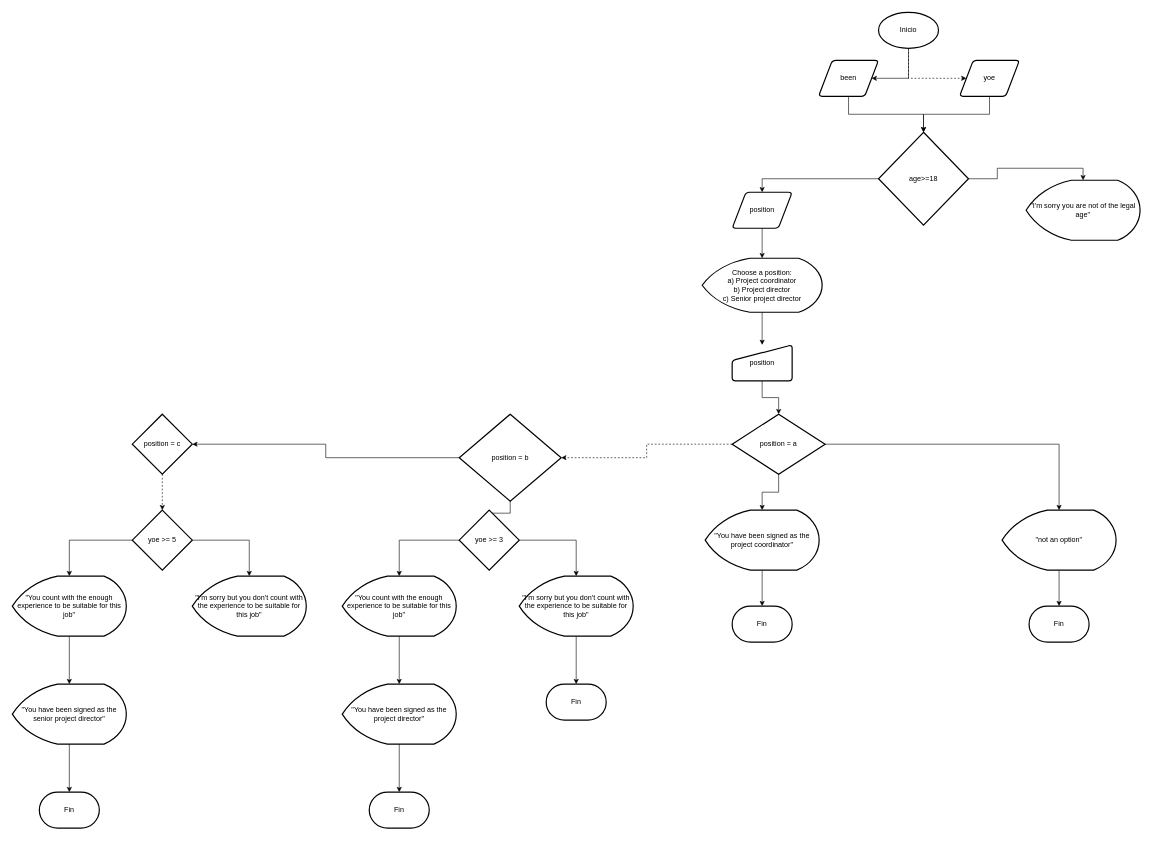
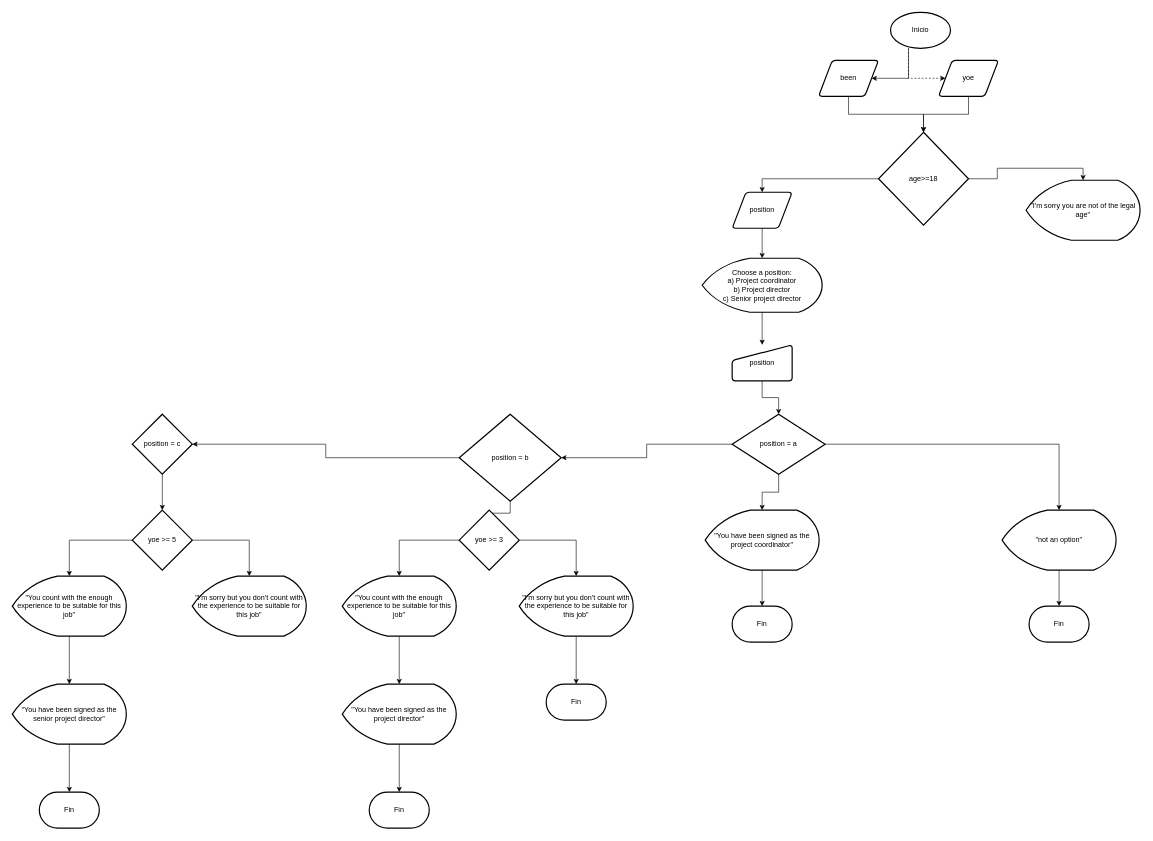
node "Inicio": moved (909, 30) -> (921, 30)
node "yoe": moved (990, 78) -> (969, 78)
edge "position = a" -> "position = b": style dashed -> solid
edge "position = c" -> "yoe >= 5": style dashed -> solid
